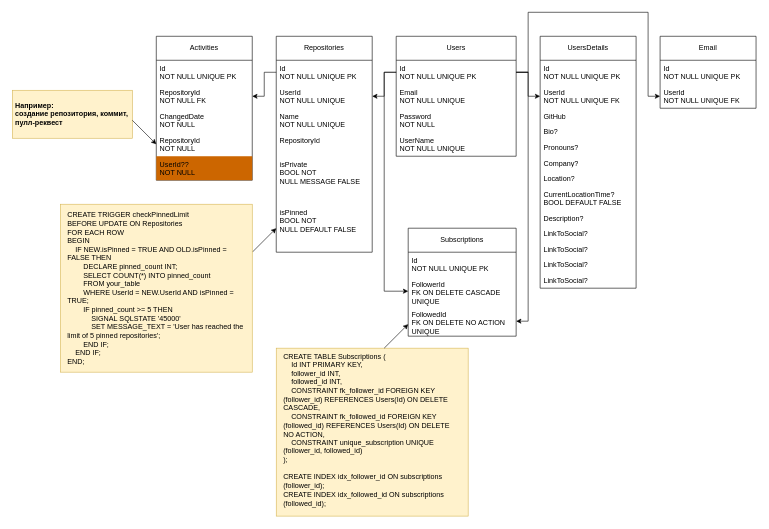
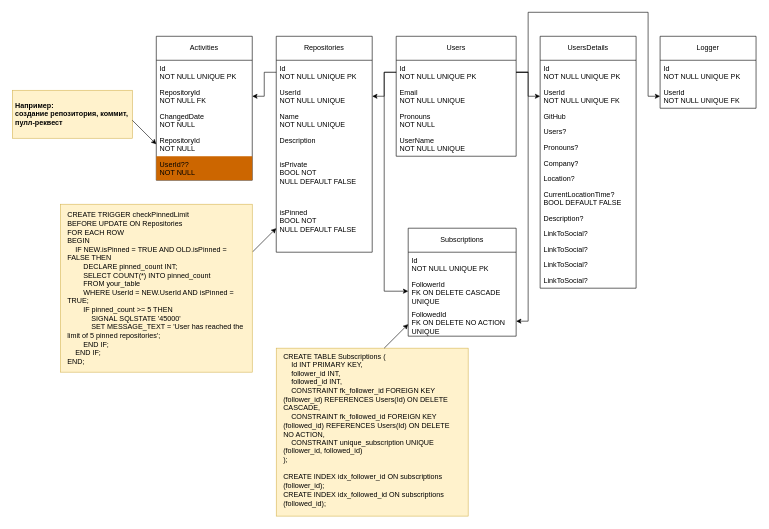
node "Email": label "Email" -> "Logger"
node "Password NOT NULL": label "Password NOT NULL" -> "Pronouns NOT NULL"
node "Bio?": label "Bio?" -> "Users?"
node "RepositoryId": label "RepositoryId" -> "Description"
node "isPrivate BOOL NOT NULL MESSAGE FALSE": label "isPrivate BOOL NOT NULL MESSAGE FALSE" -> "isPrivate BOOL NOT NULL DEFAULT FALSE"
